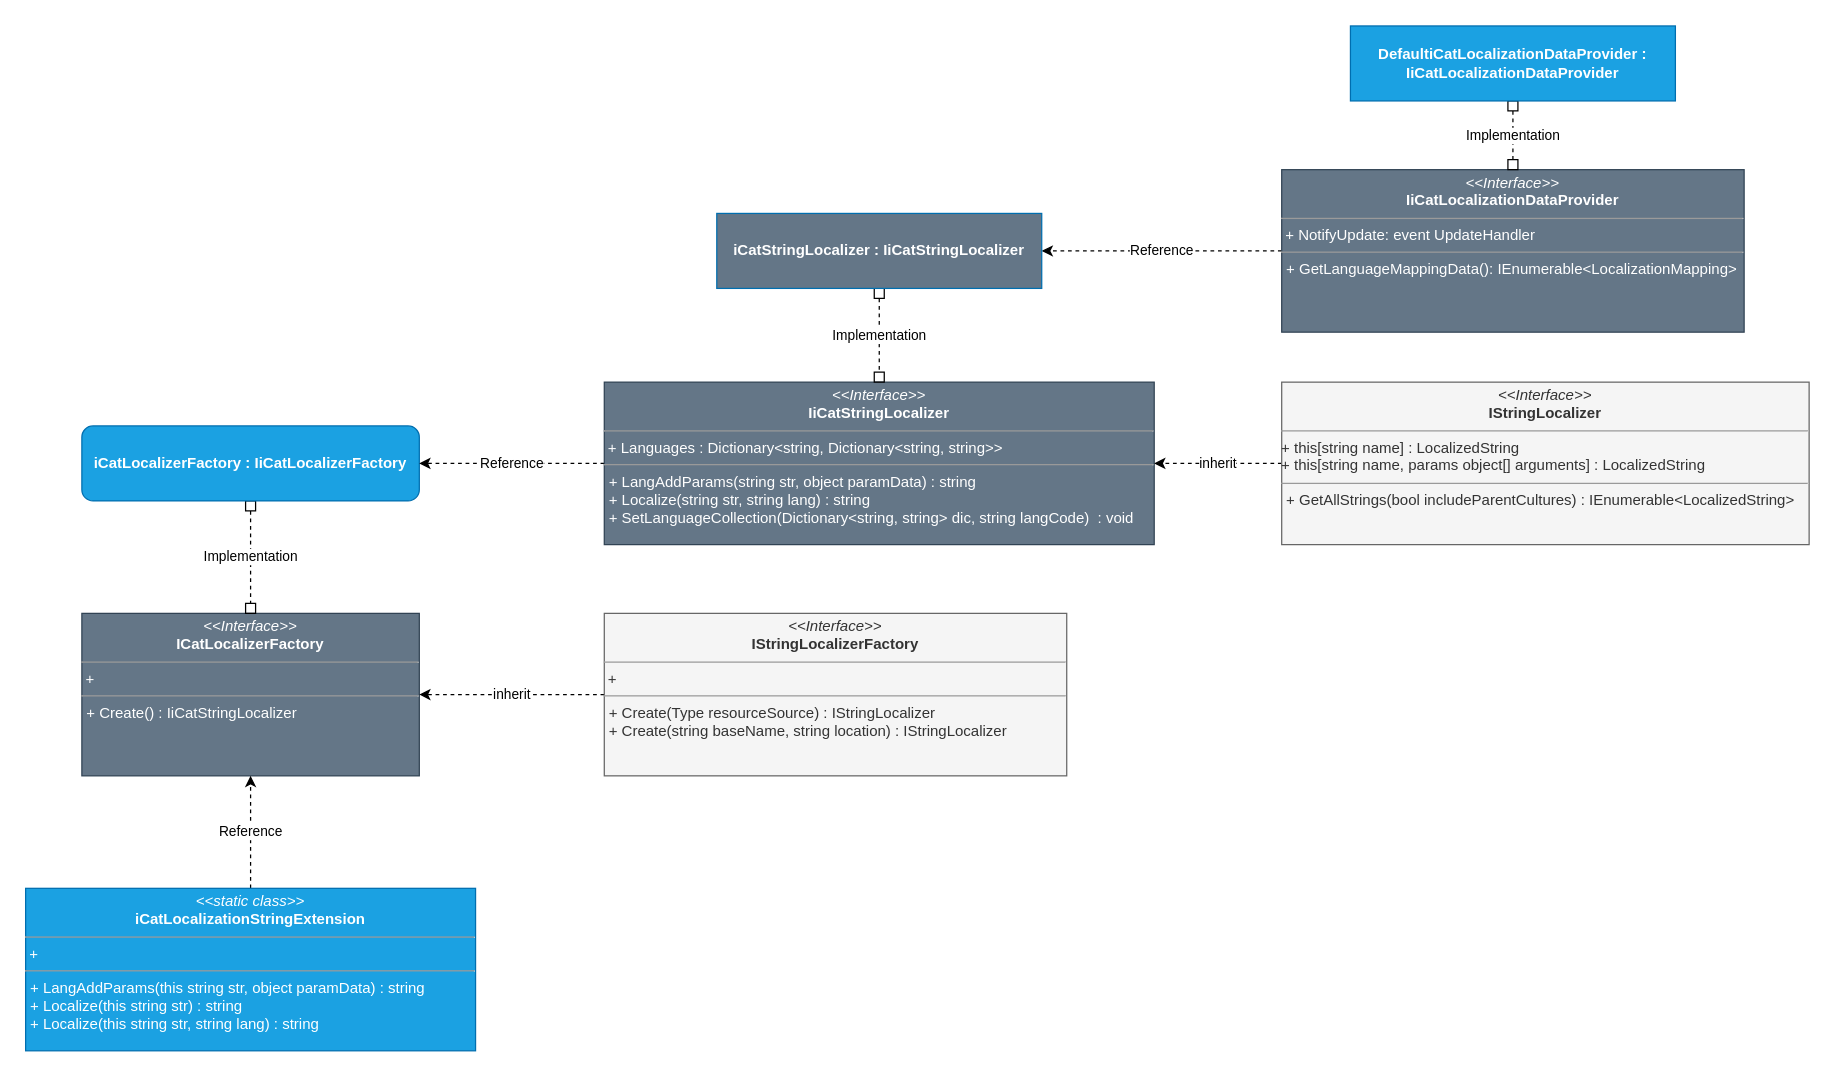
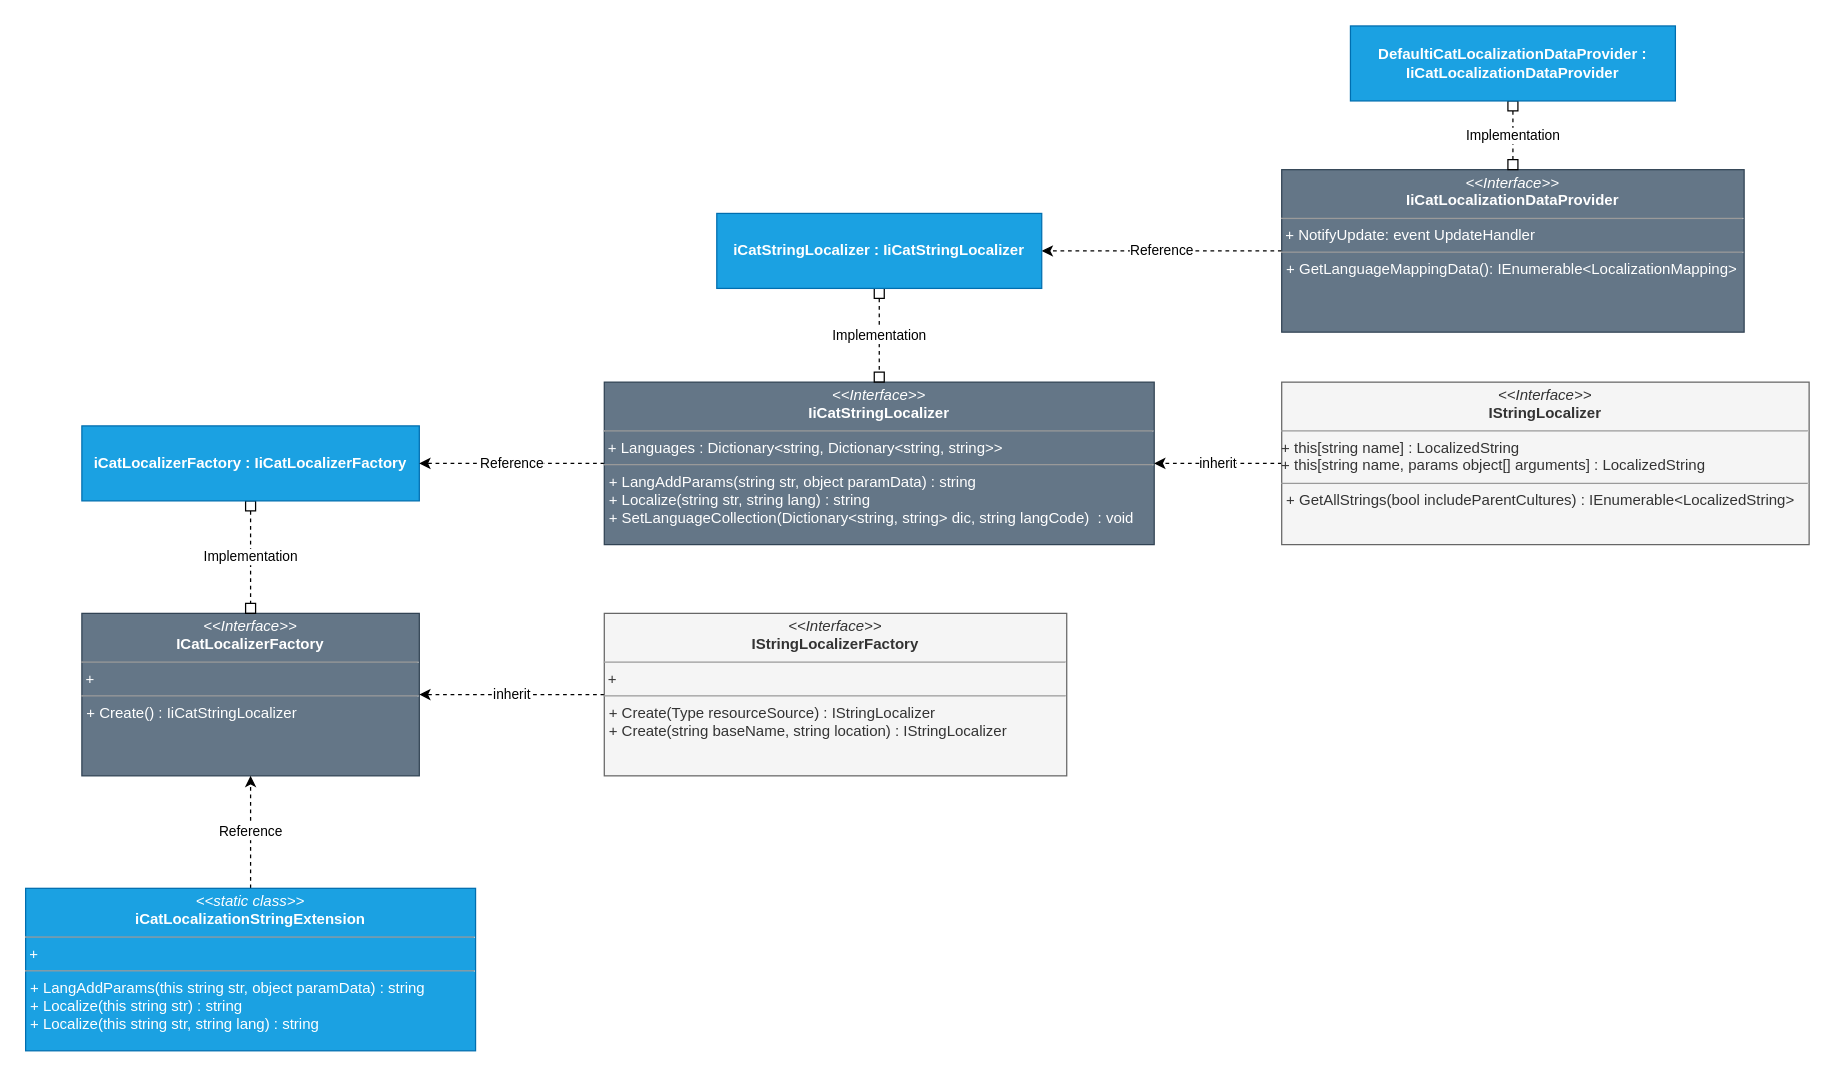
node "iCatStringLocalizer : IiCatStringLocalizer": fillcolor #647687 -> #1ba1e2
node "iCatLocalizerFactory : IiCatLocalizerFactory": shape rounded rectangle -> rectangle
